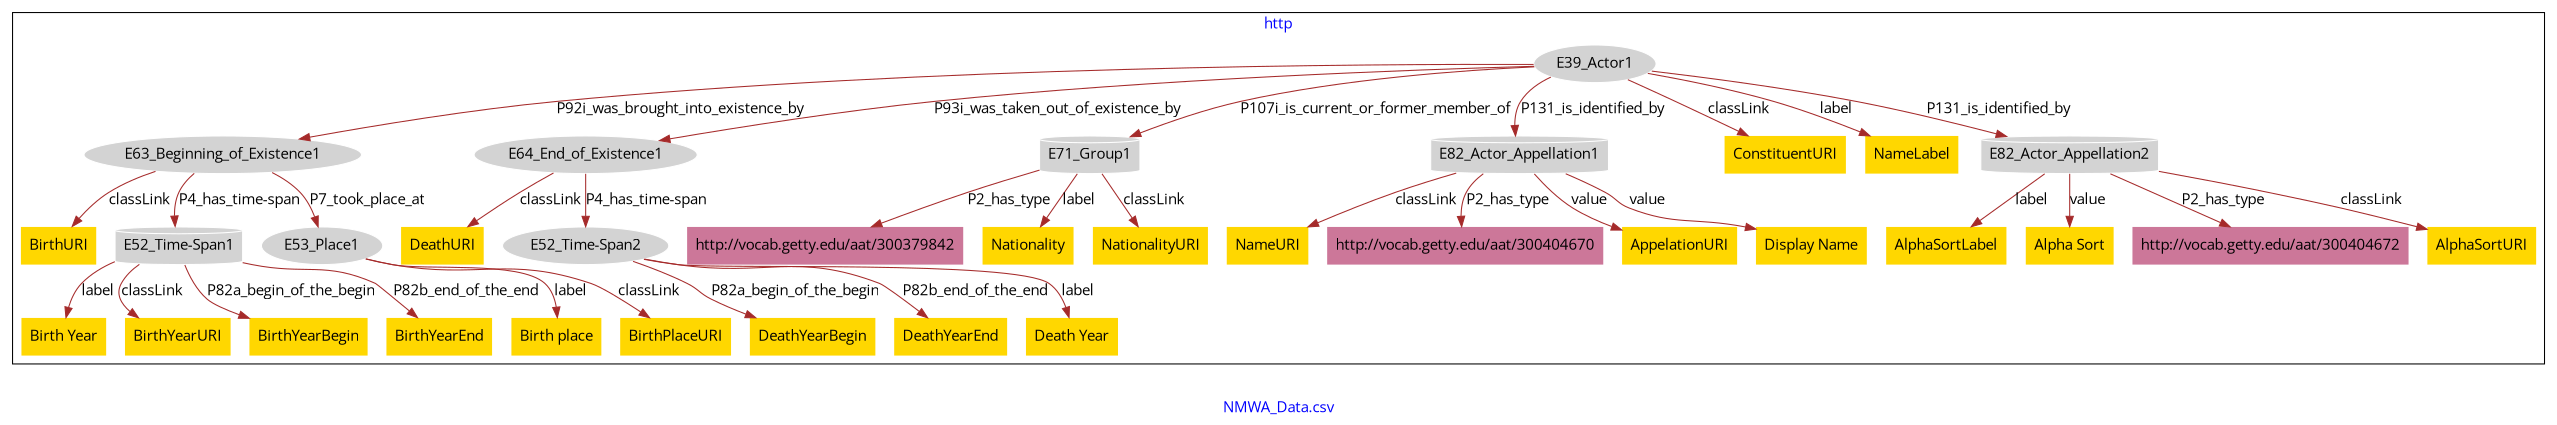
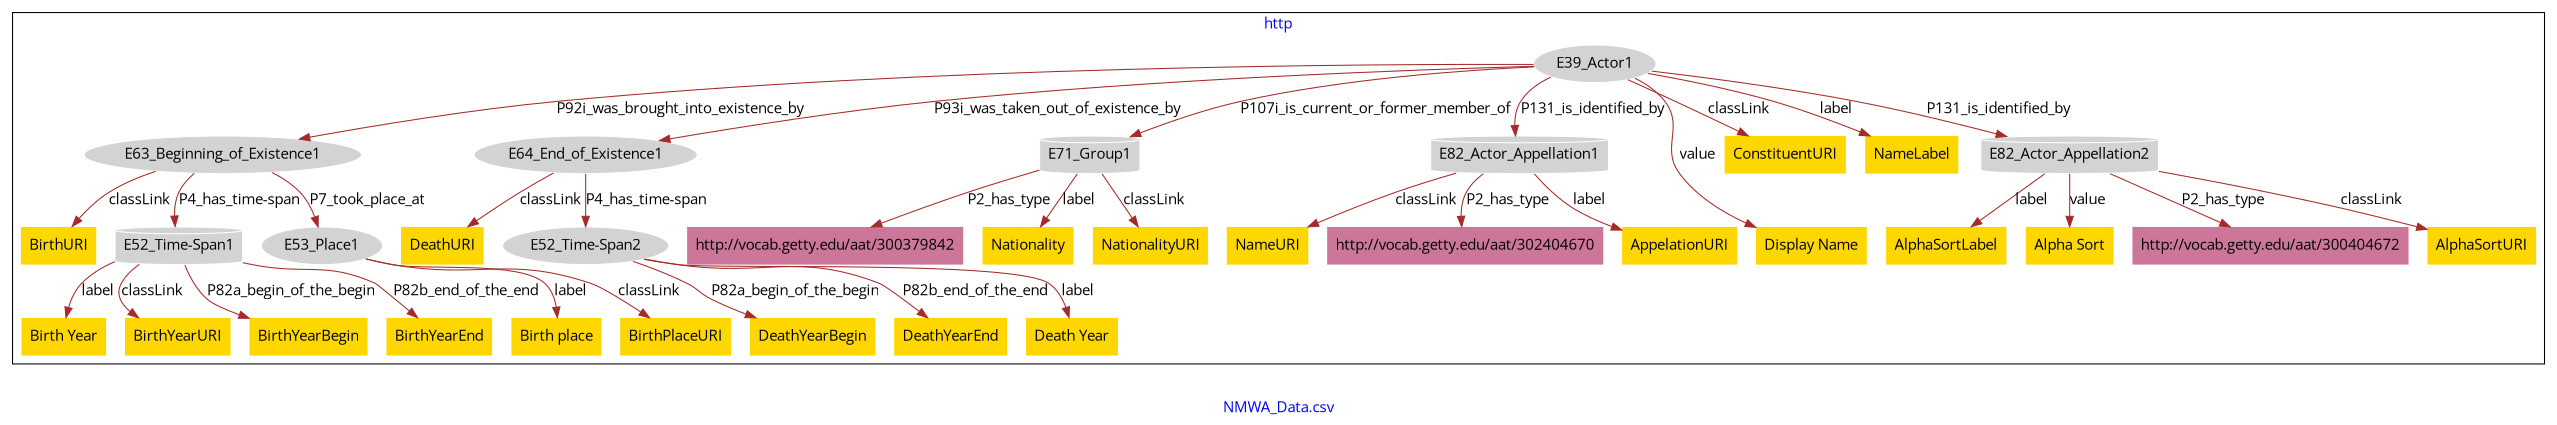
edge "E82_Actor_Appellation1" -> "AppelationURI": label "value" -> "label"
edge "E82_Actor_Appellation1" -> "Display Name": now "E39_Actor1" -> "Display Name"
node "http://vocab.getty.edu/aat/300404670": label "http://vocab.getty.edu/aat/300404670" -> "http://vocab.getty.edu/aat/302404670"
